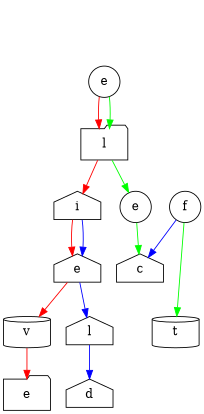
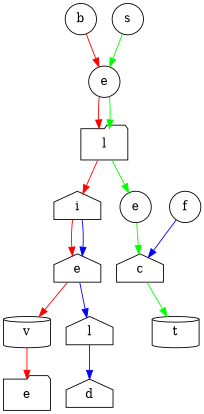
node "b": added
node "s": added
edge "f" -> "t": now "c" -> "t"
